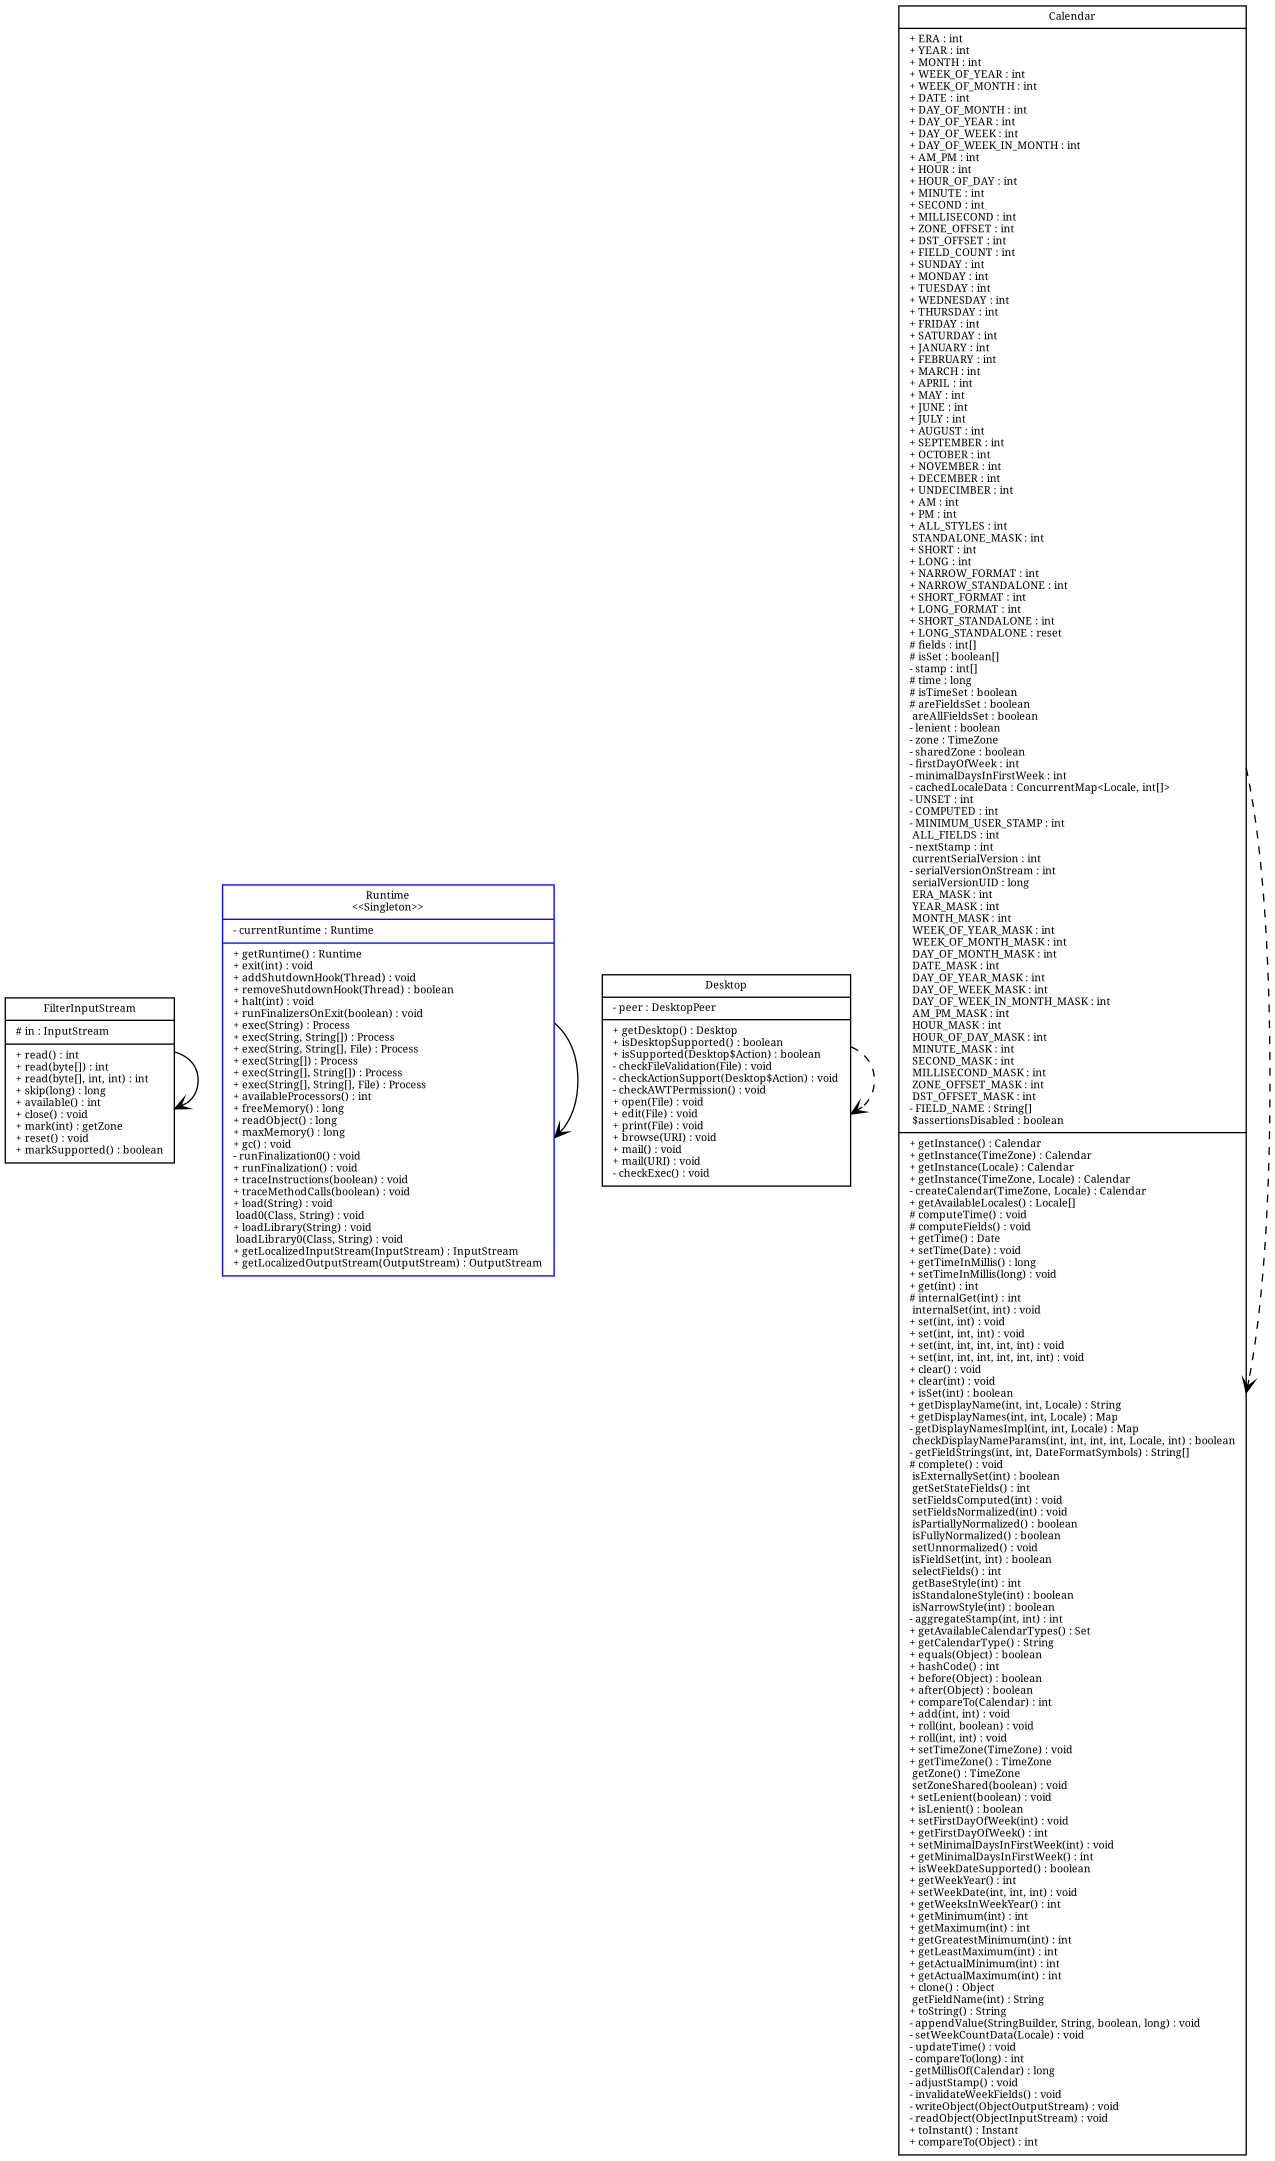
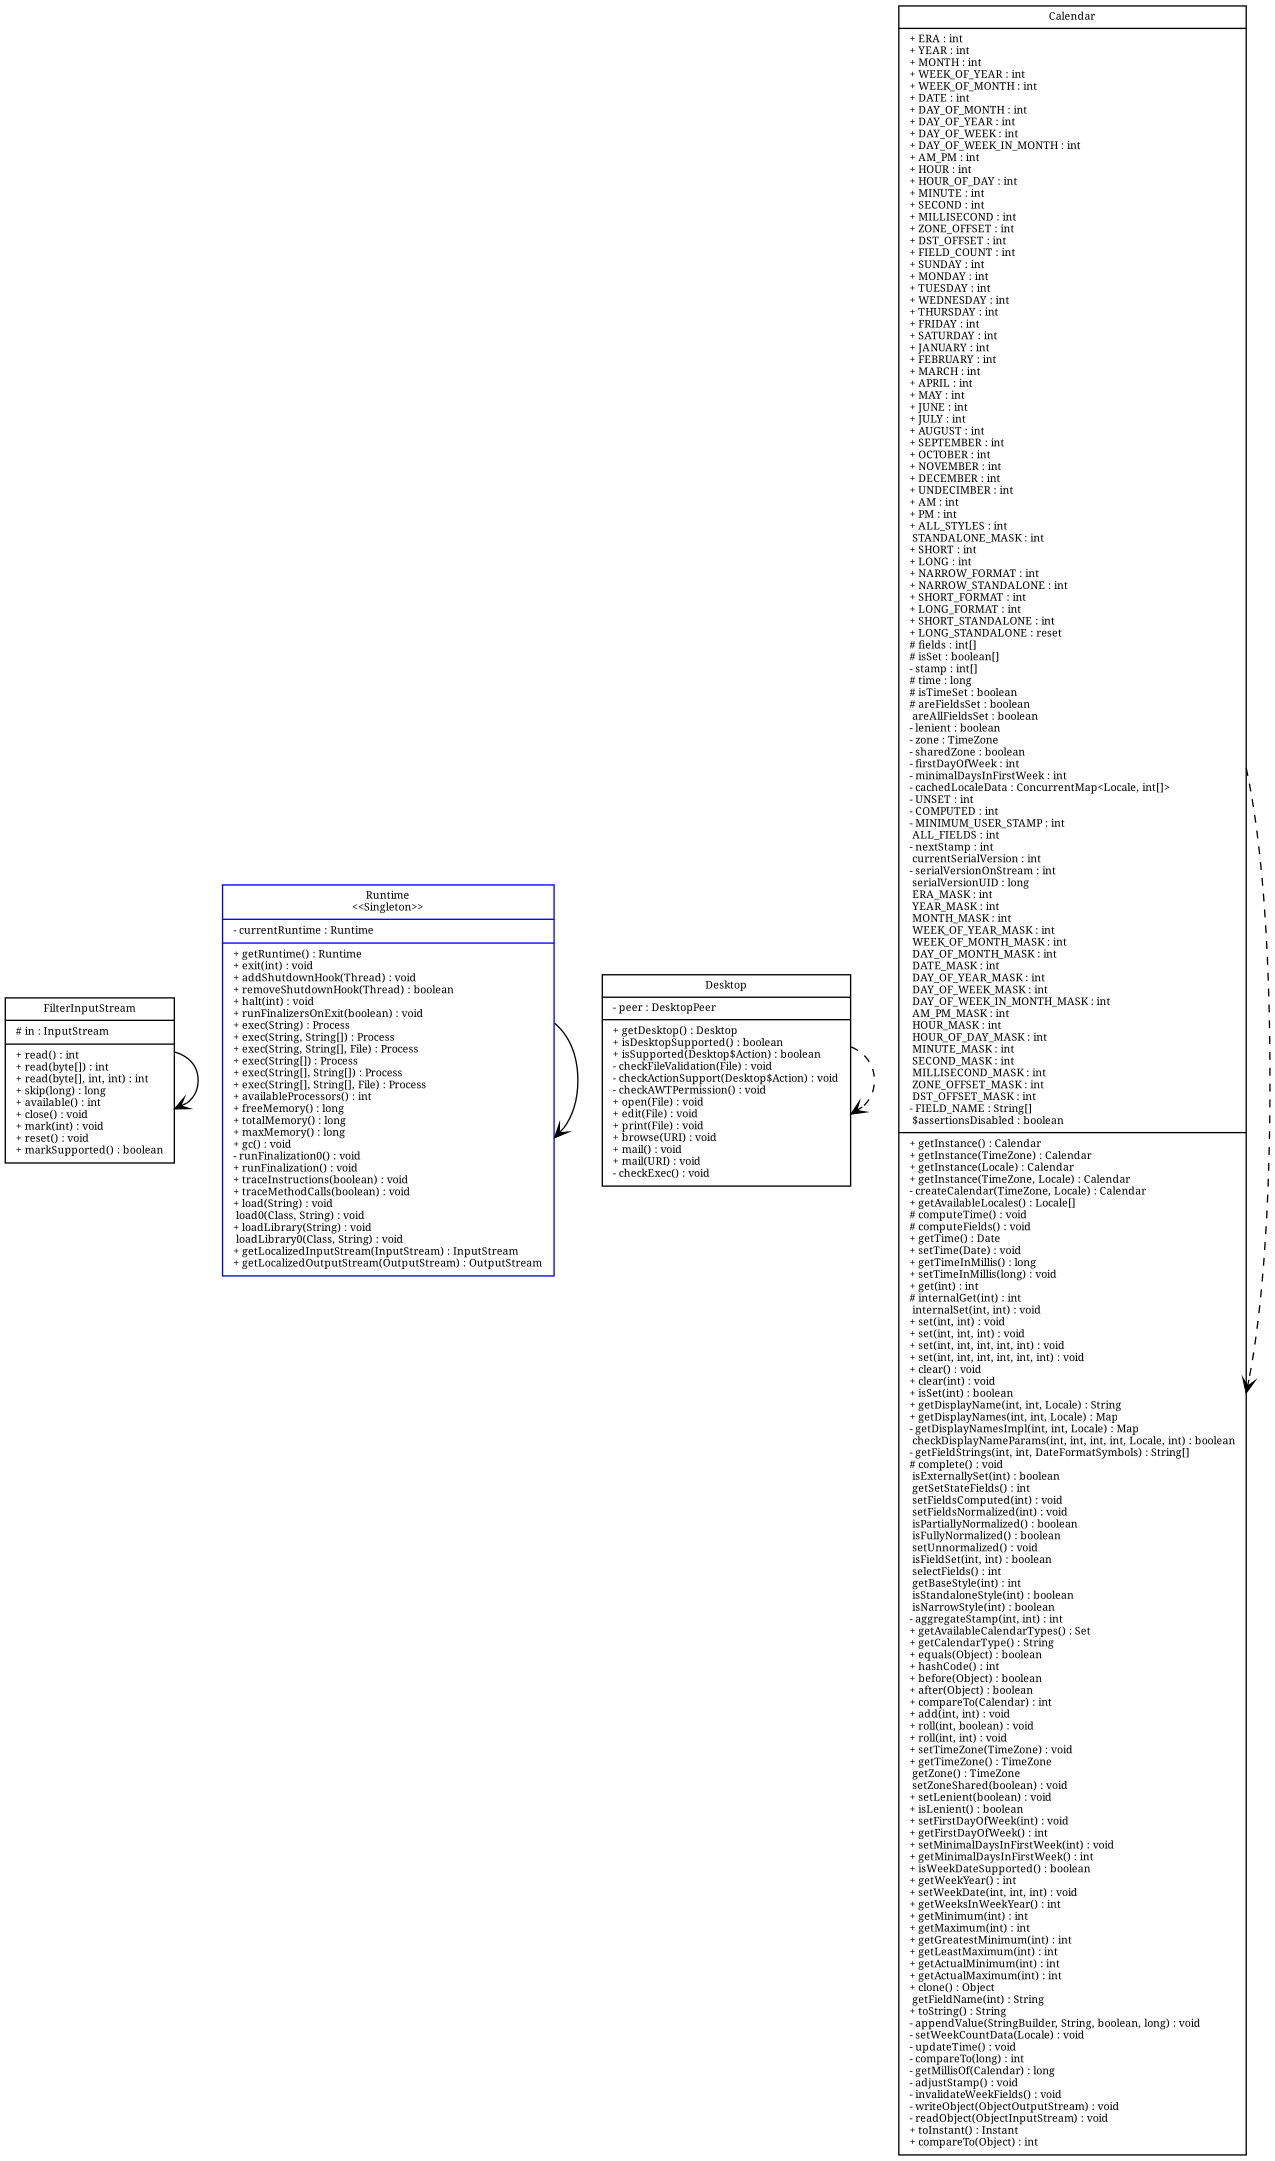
node "Runtime": text "+ readObject() : long" -> "+ totalMemory() : long"
node "FilterInputStream": text "+ mark(int) : getZone" -> "+ mark(int) : void"
